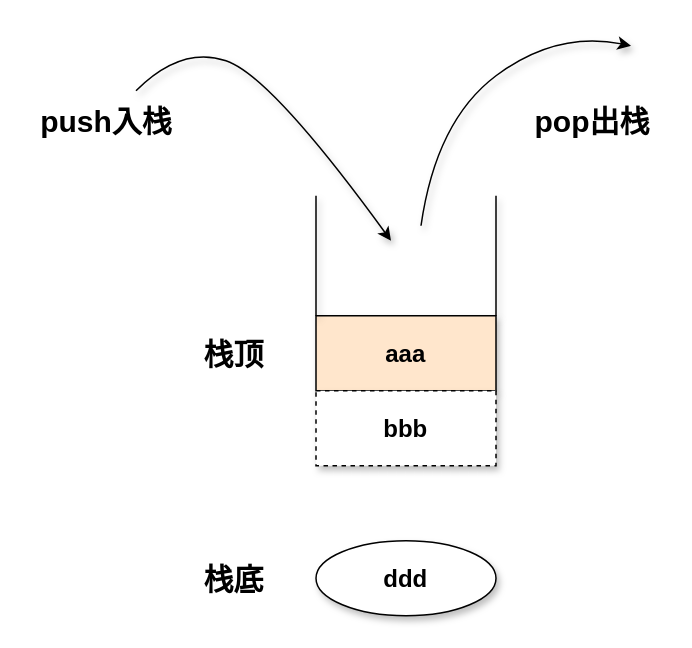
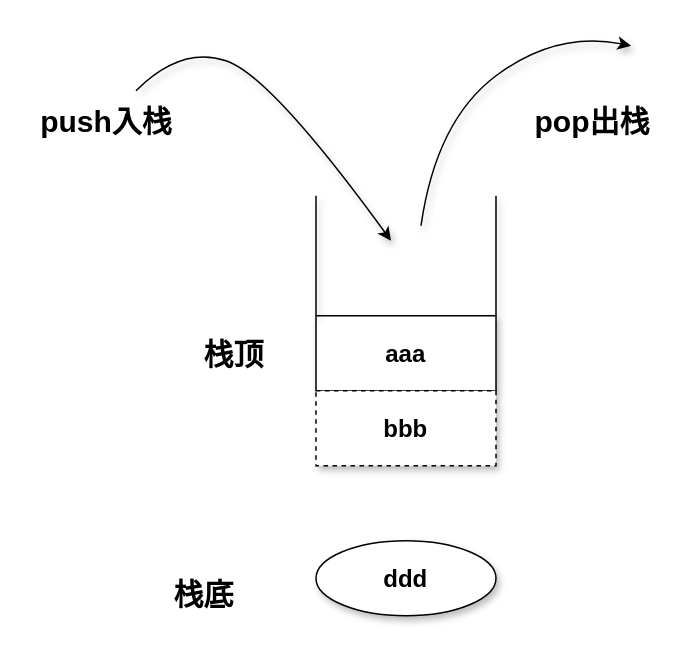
node "aaa": fillcolor #ffe6cc -> #ffffff
node "栈底": moved (233, 578) -> (203, 593)
